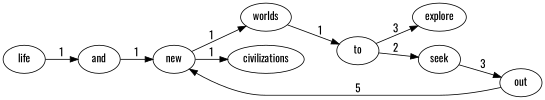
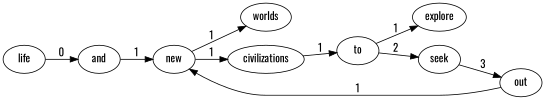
edge "to" -> "explore": label "3" -> "1"
edge "worlds" -> "to": now "civilizations" -> "to"
edge "life" -> "and": label "1" -> "0"
edge "out" -> "new": label "5" -> "1"
